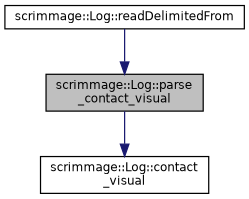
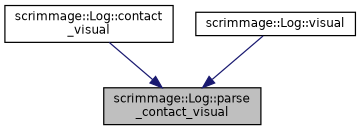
node "scrimmage::Log::readDelimitedFrom": label "scrimmage::Log::readDelimitedFrom" -> "scrimmage::Log::visual"
edge "scrimmage::Log::parse _contact_visual" -> "scrimmage::Log::contact _visual": reversed
